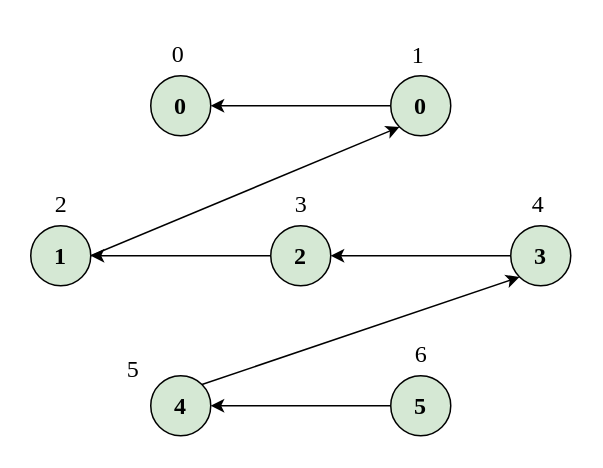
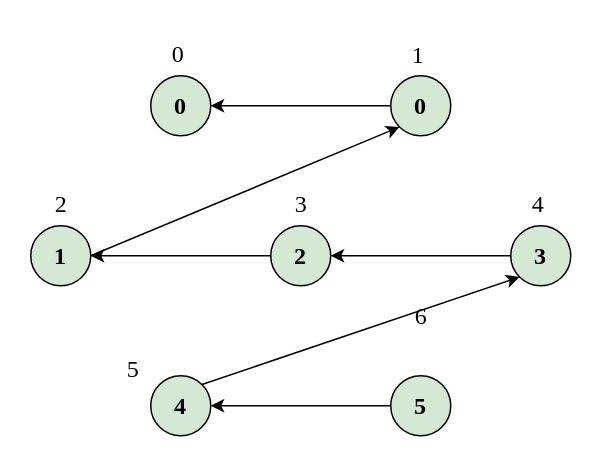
node "6": moved (421, 353) -> (421, 316)
